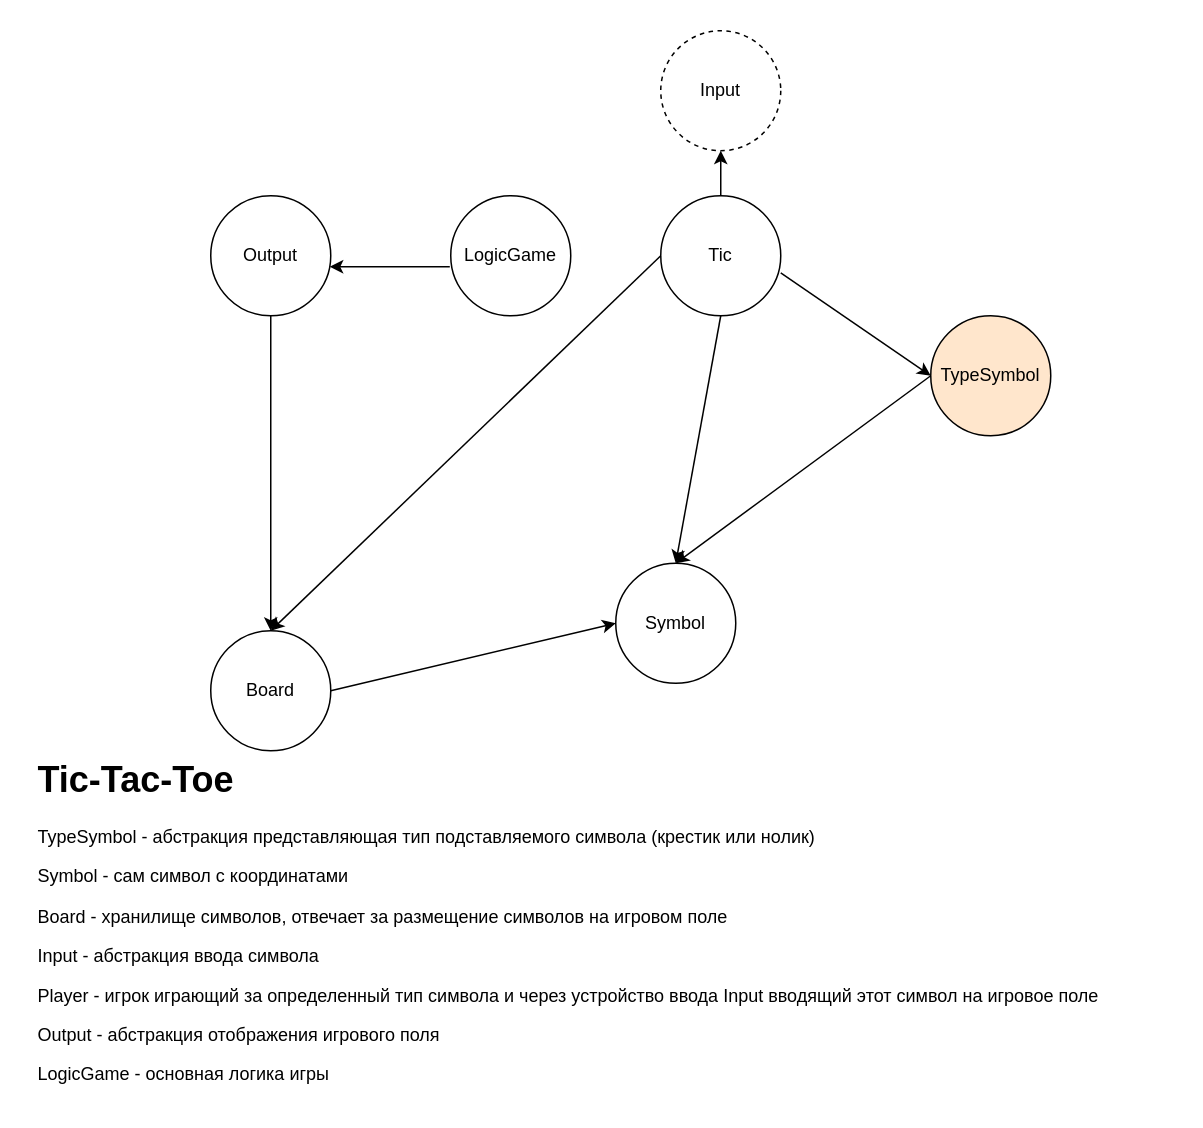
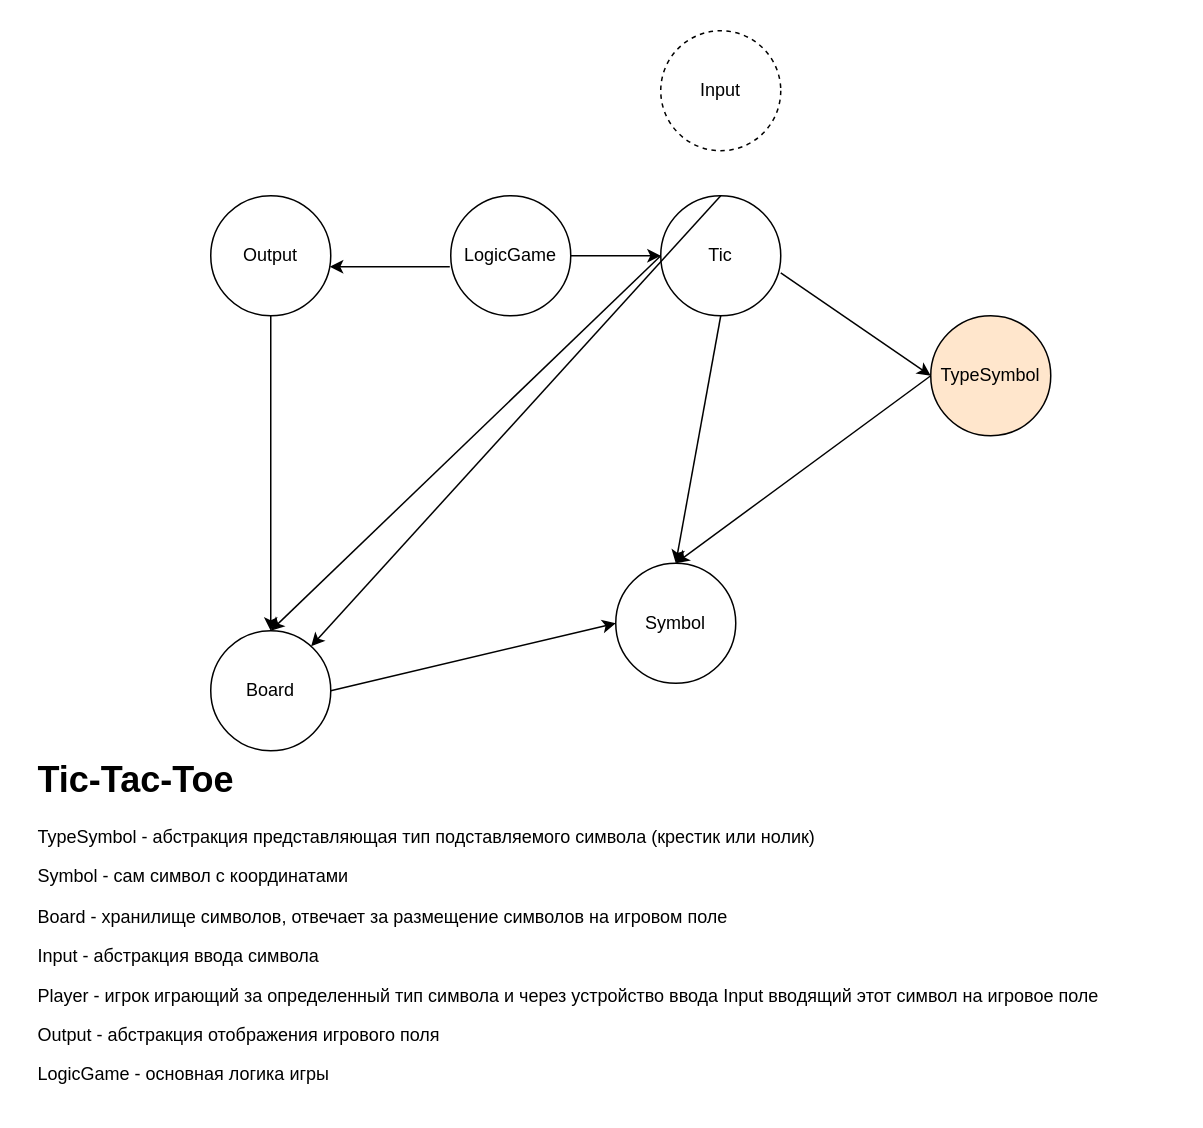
edge "Tic" -> "Input": now "Tic" -> "Board"
edge "LogicGame" -> "Tic": added
